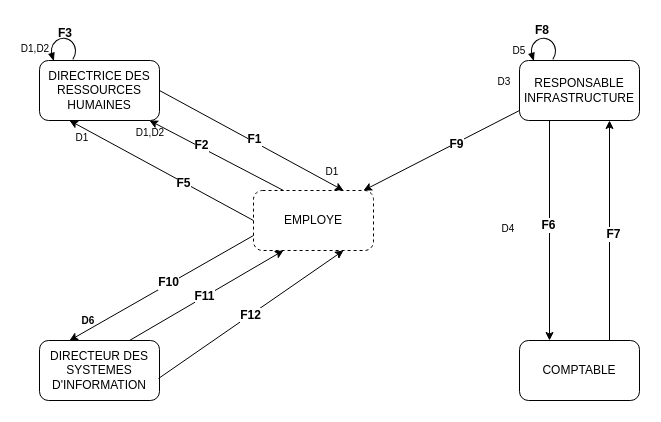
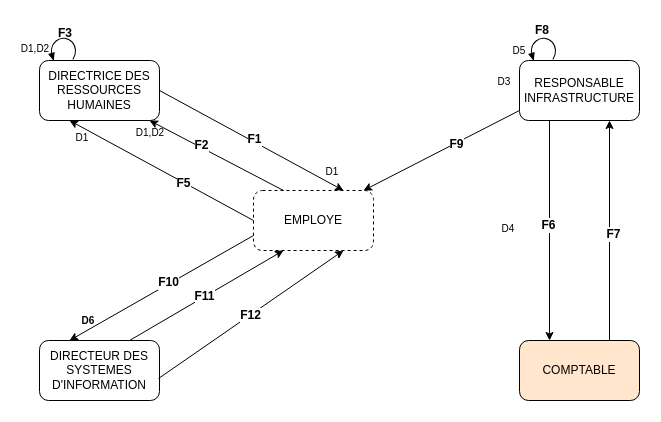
node "COMPTABLE": fillcolor #ffffff -> #ffe6cc
